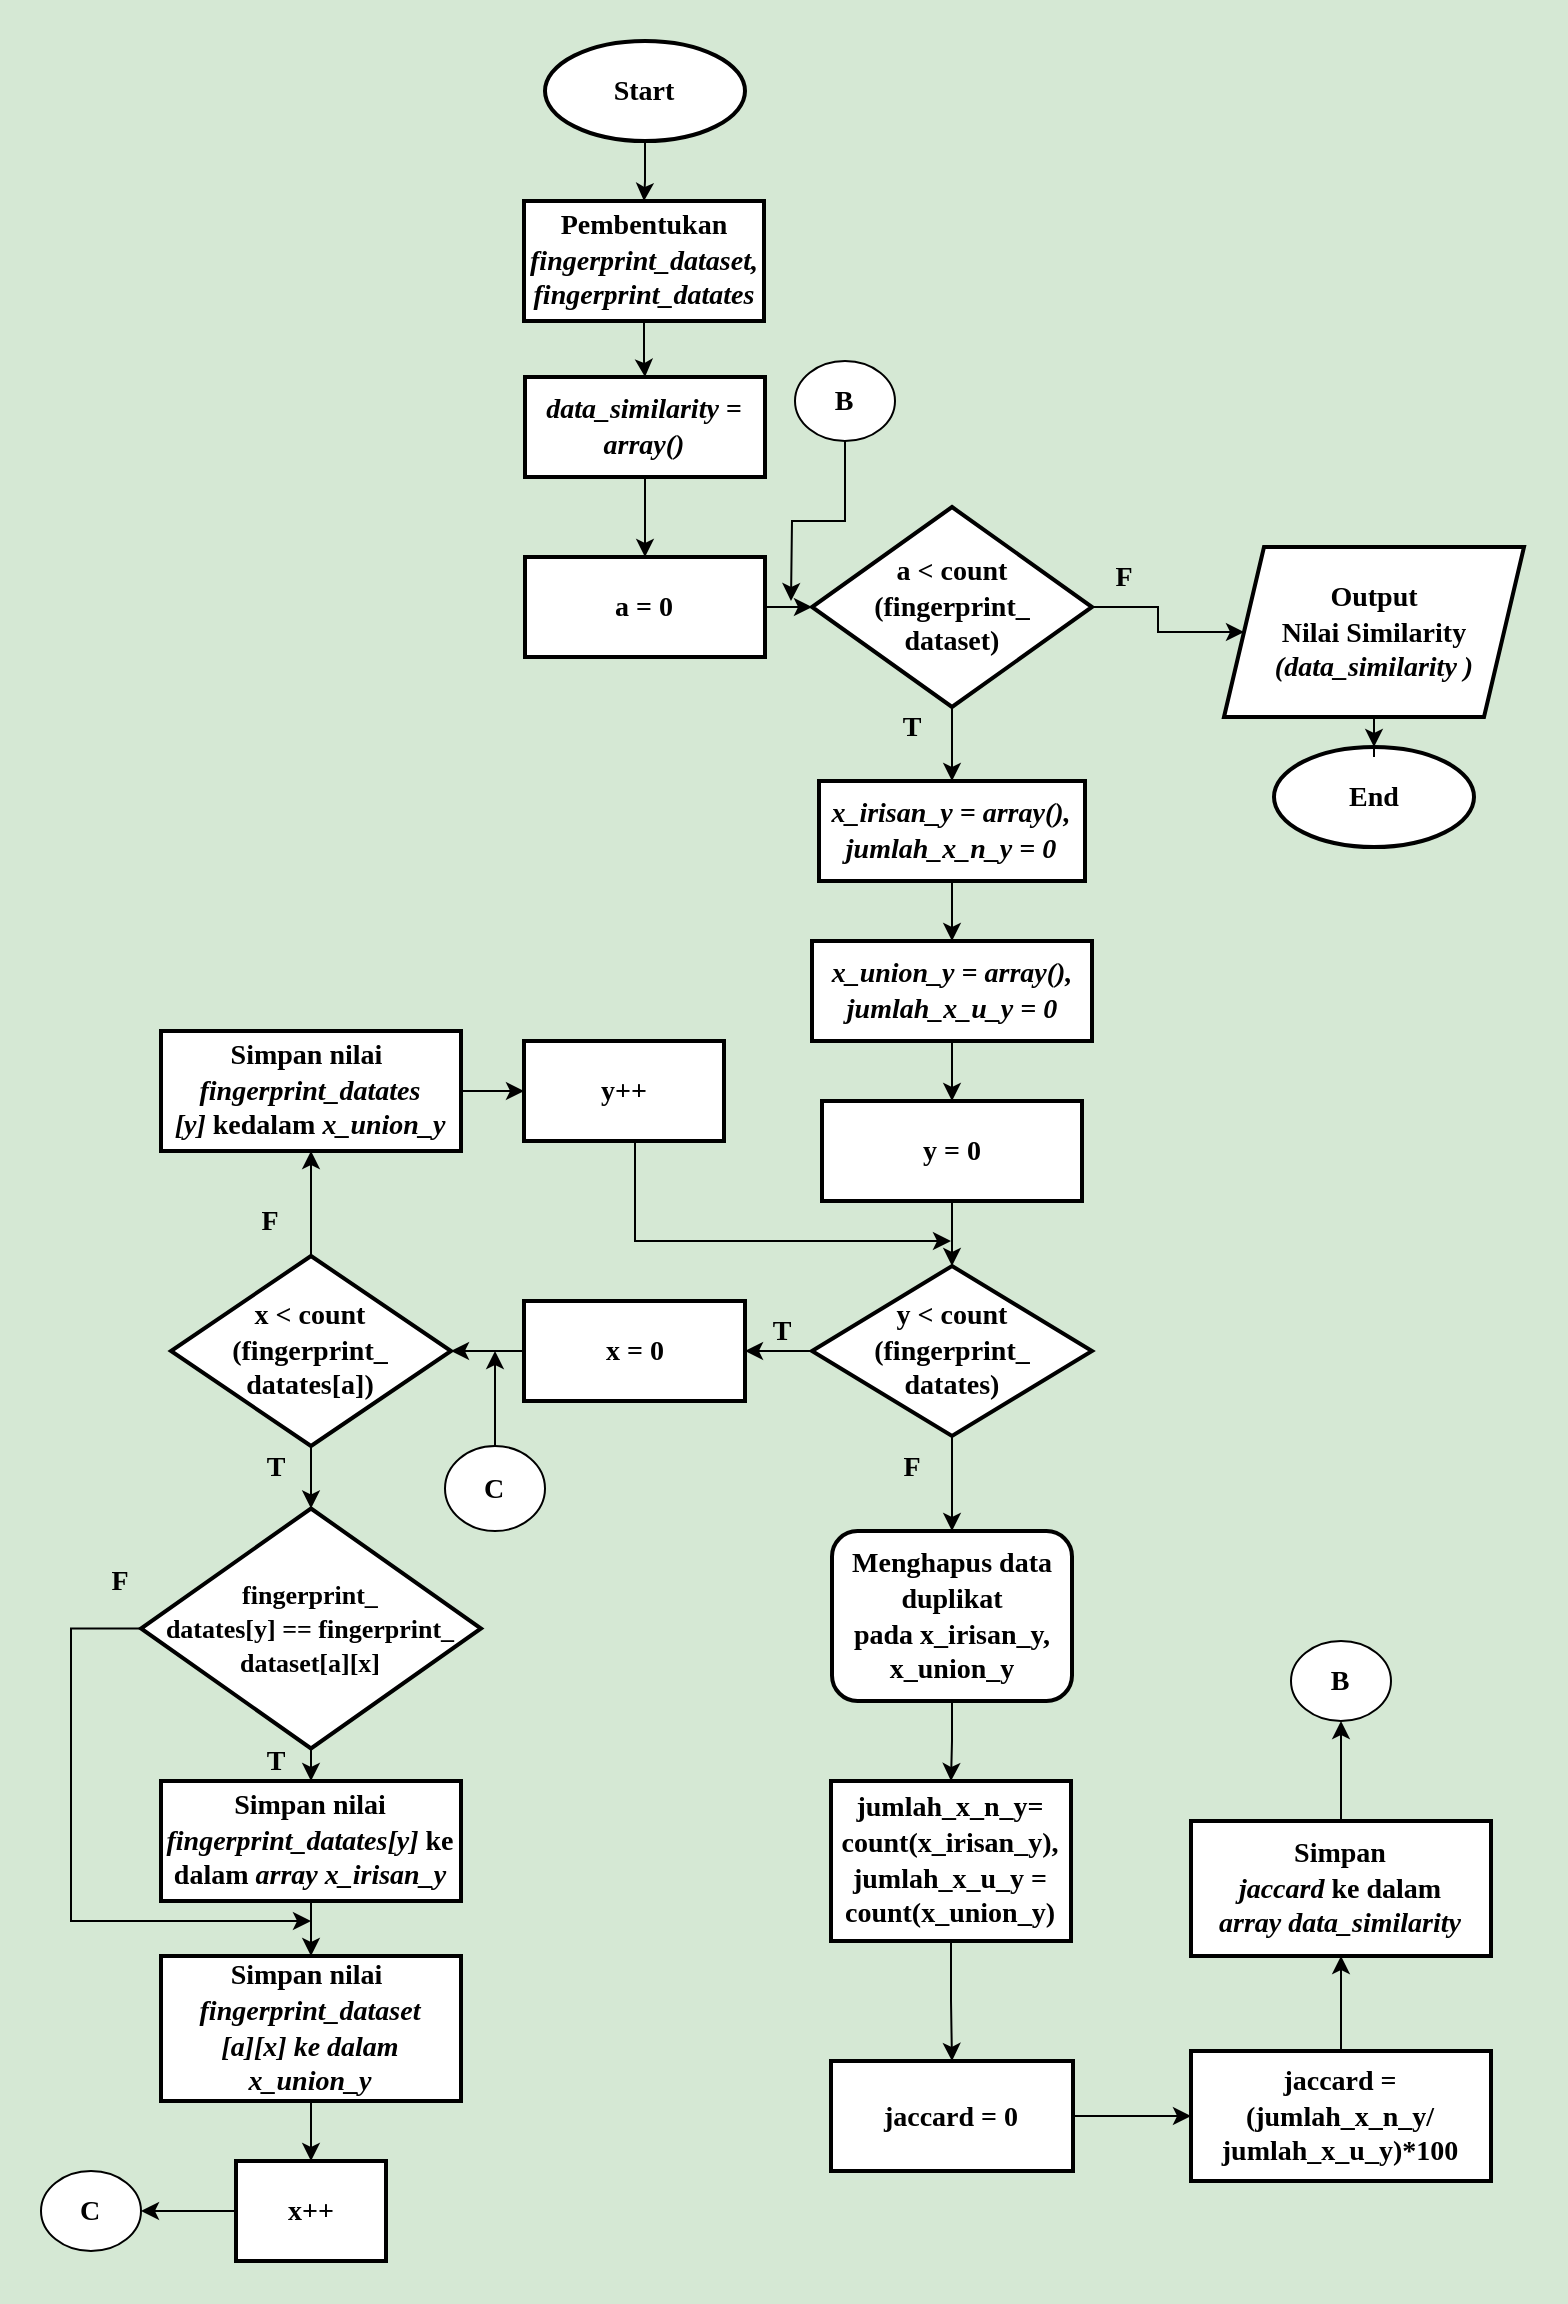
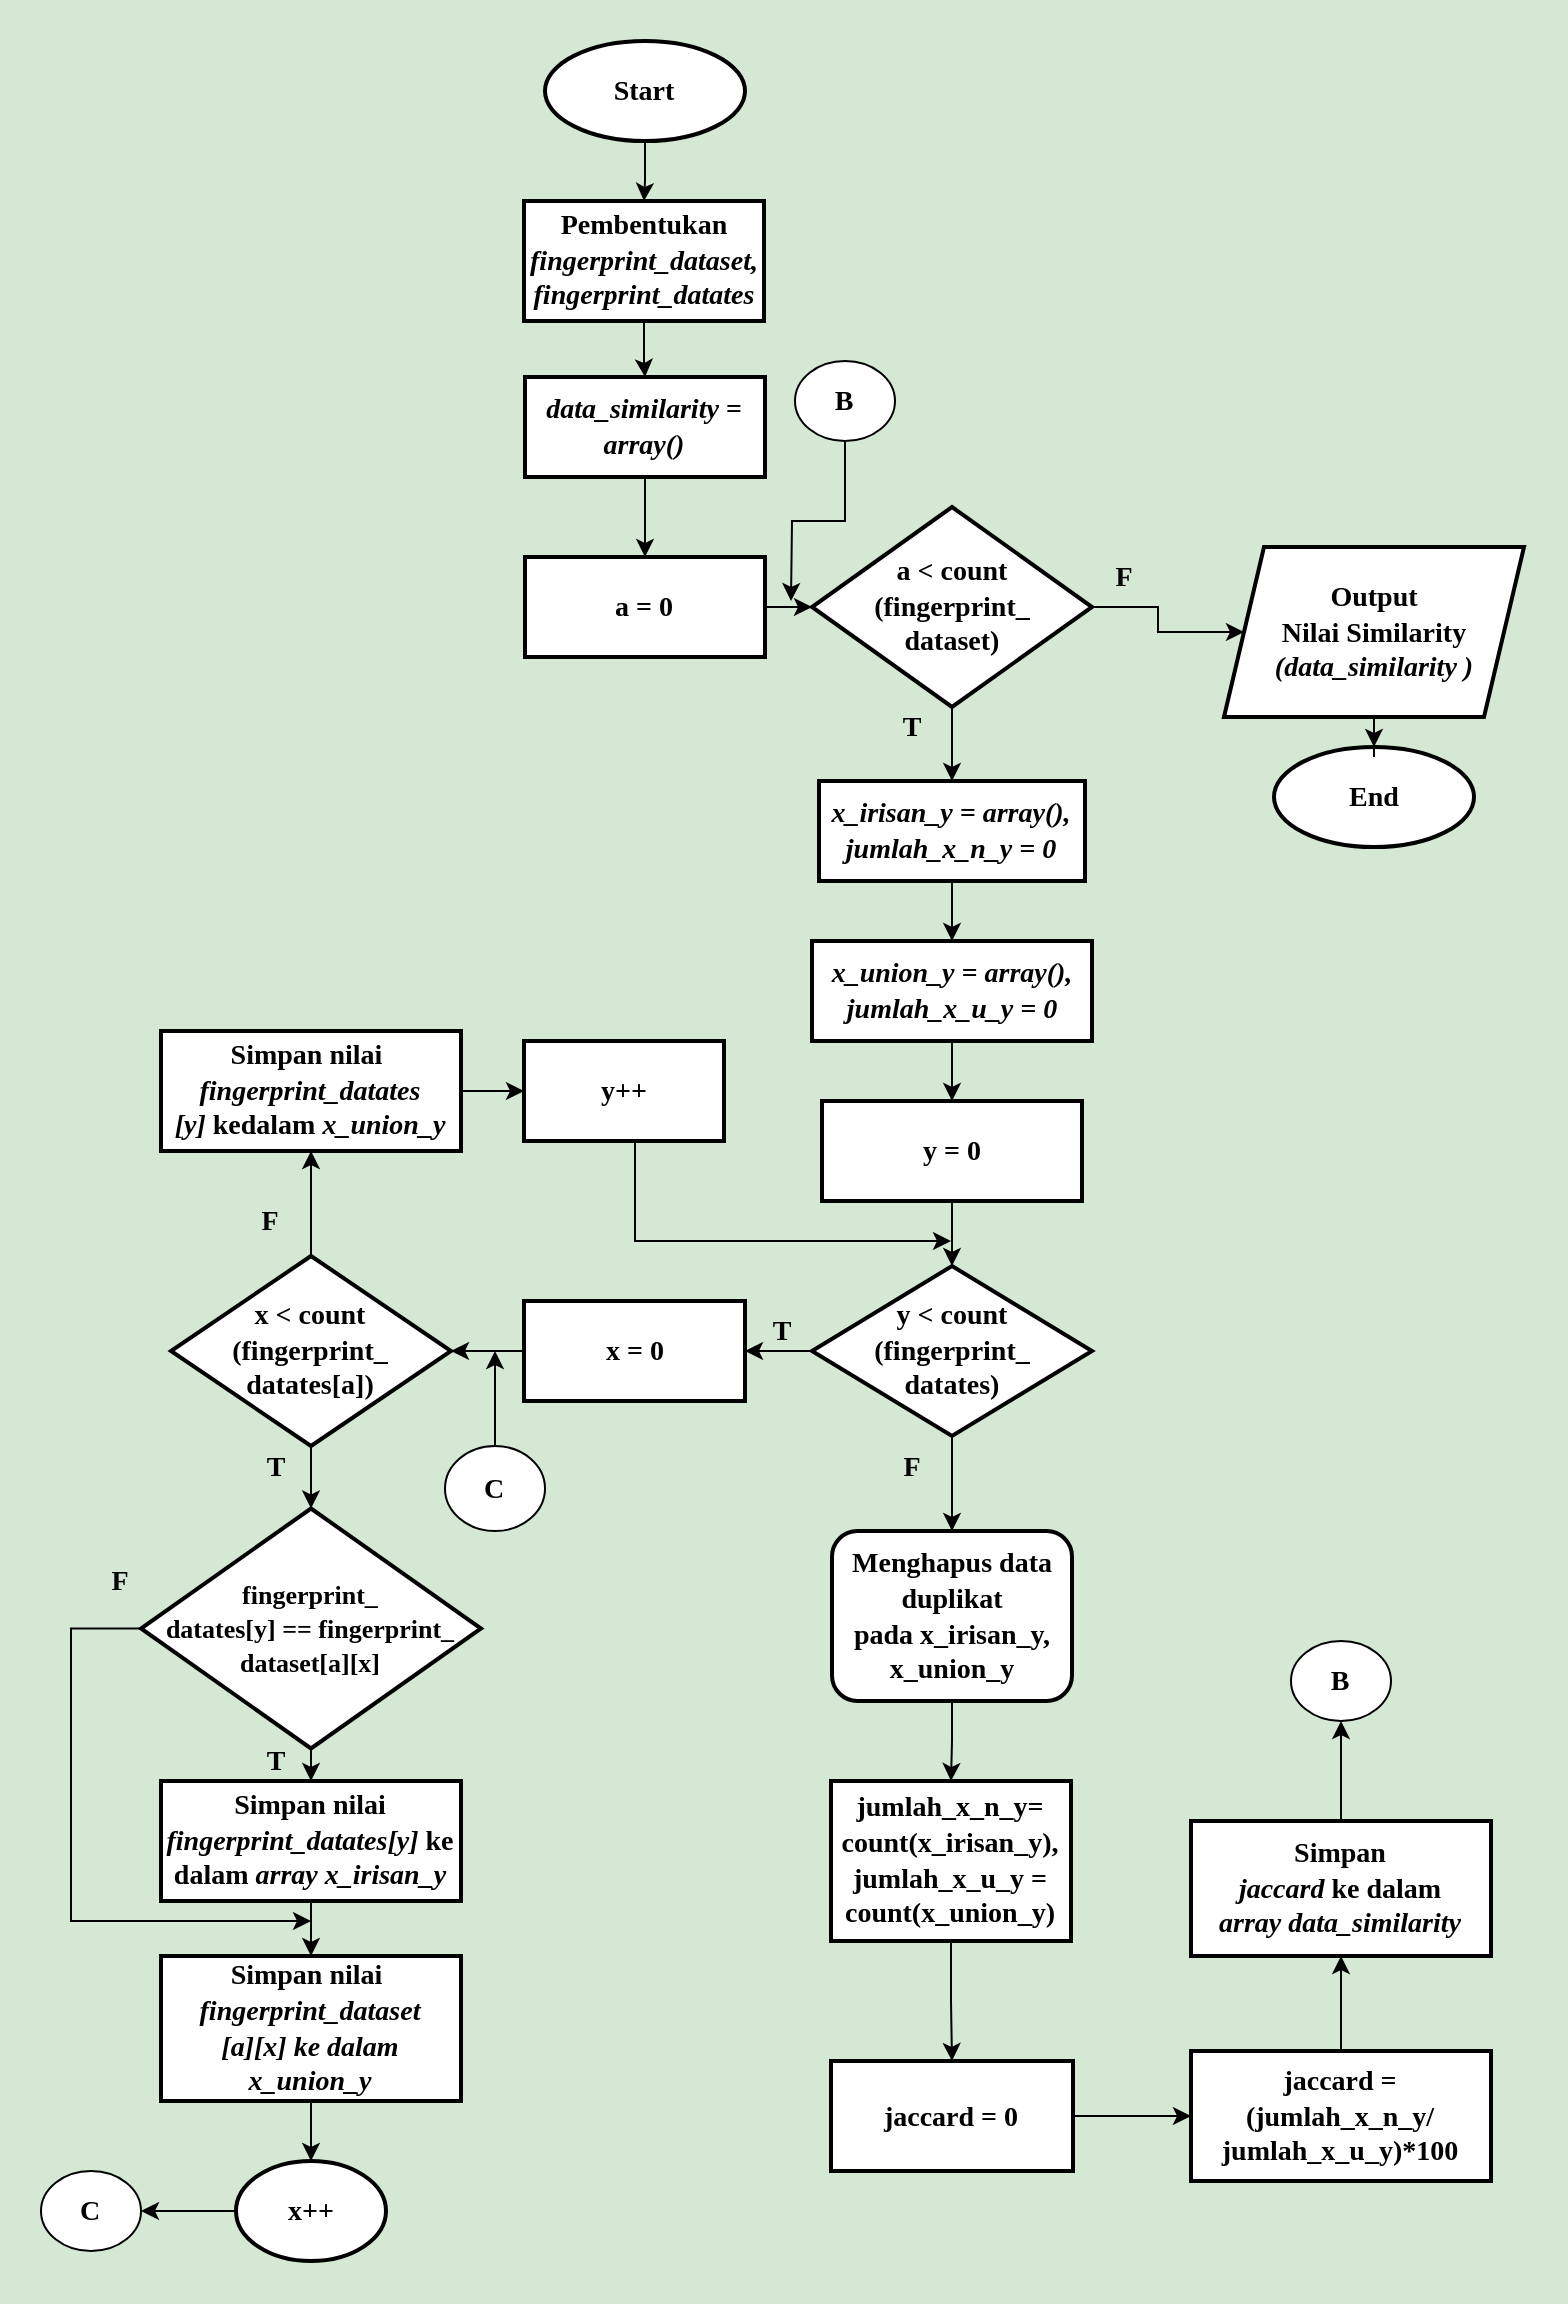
node "x++": shape rectangle -> ellipse
